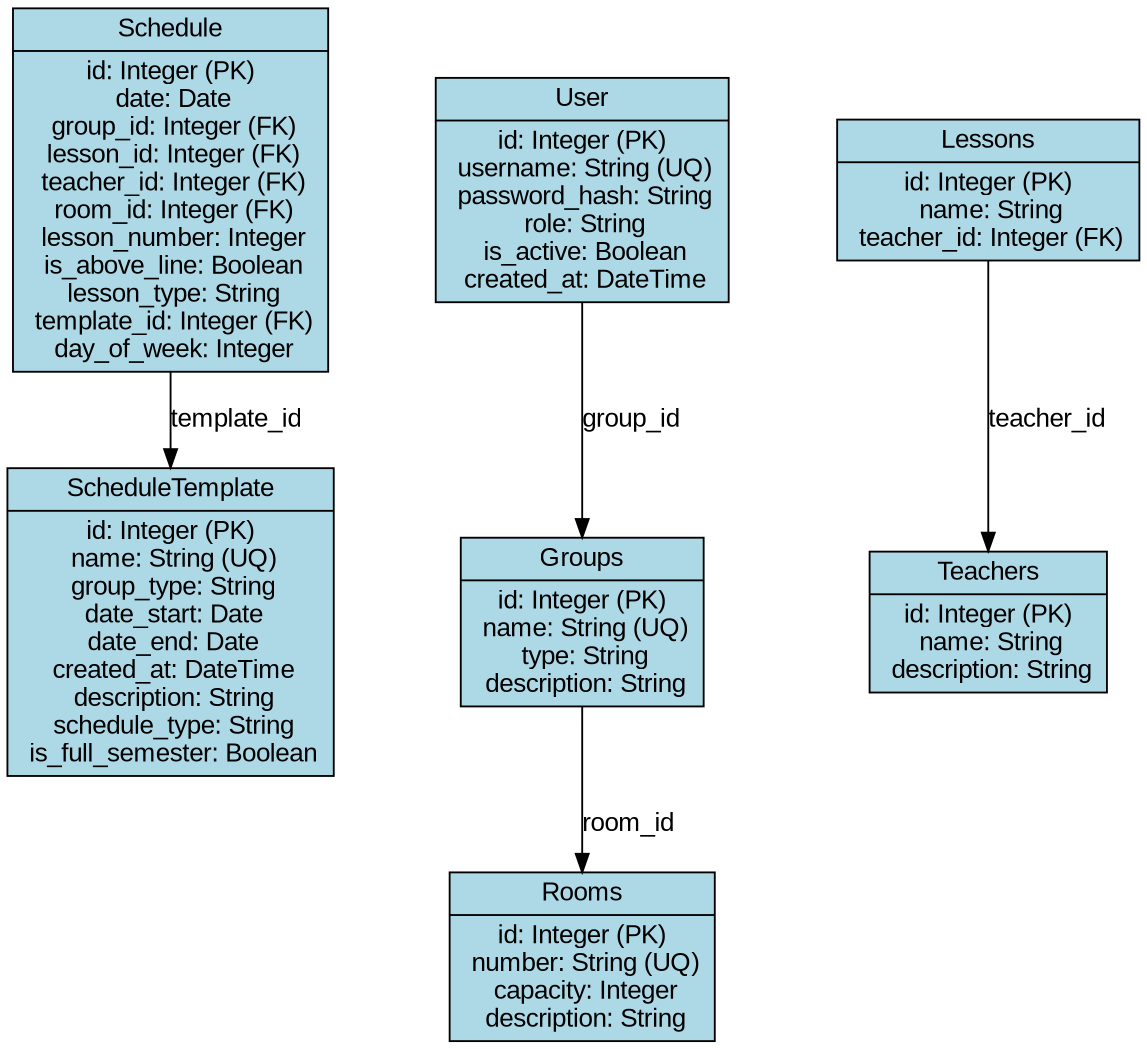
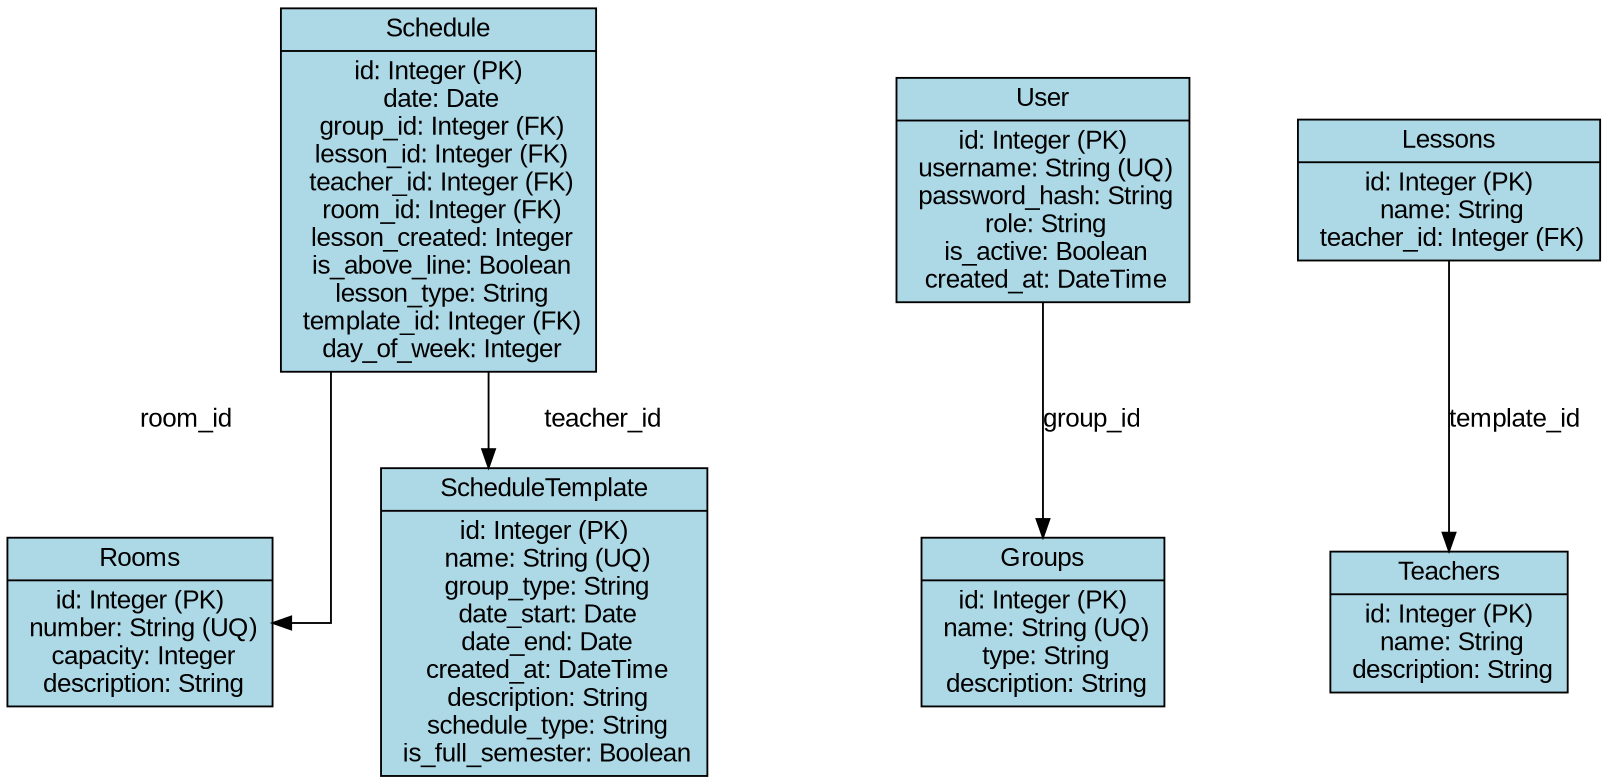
node "Schedule": text "lesson_number: Integer" -> "lesson_created: Integer"
edge "Schedule" -> "ScheduleTemplate": label "template_id" -> "teacher_id"
edge "Lessons" -> "Teachers": label "teacher_id" -> "template_id"
edge "Groups" -> "Rooms": now "Schedule" -> "Rooms"
